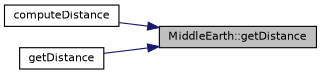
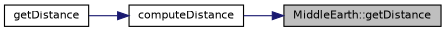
edge "getDistance" -> "MiddleEarth::getDistance": now "getDistance" -> "computeDistance"
